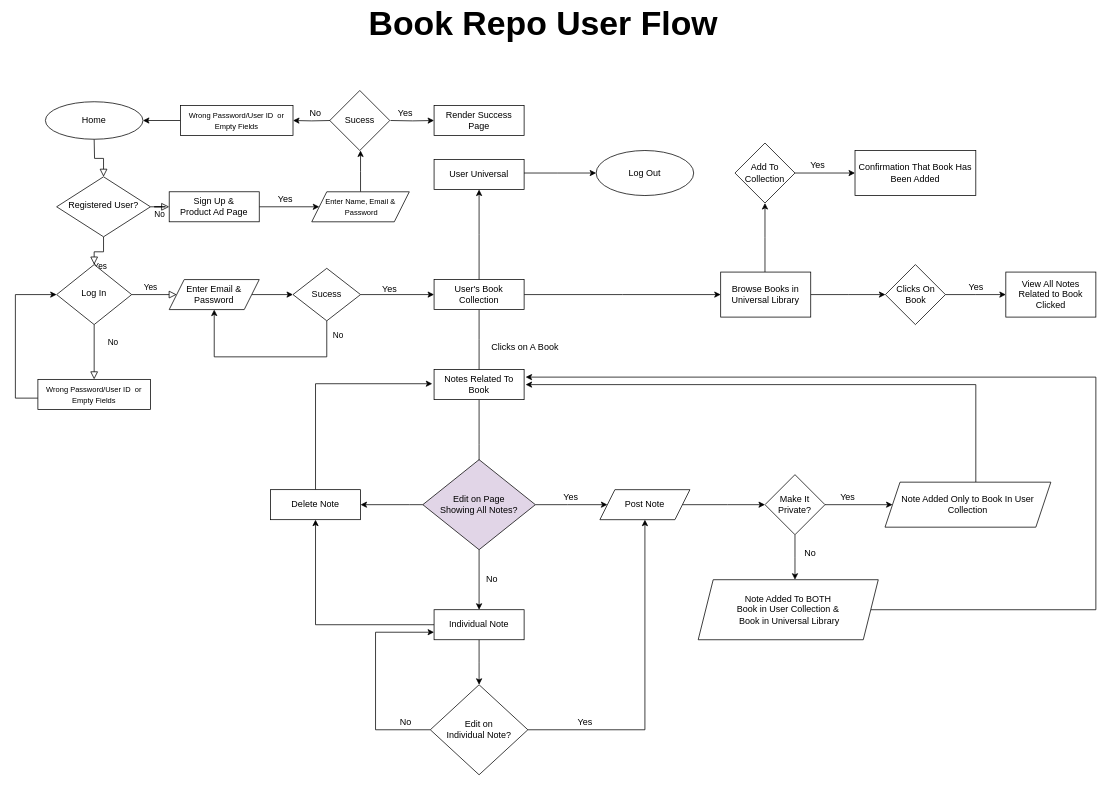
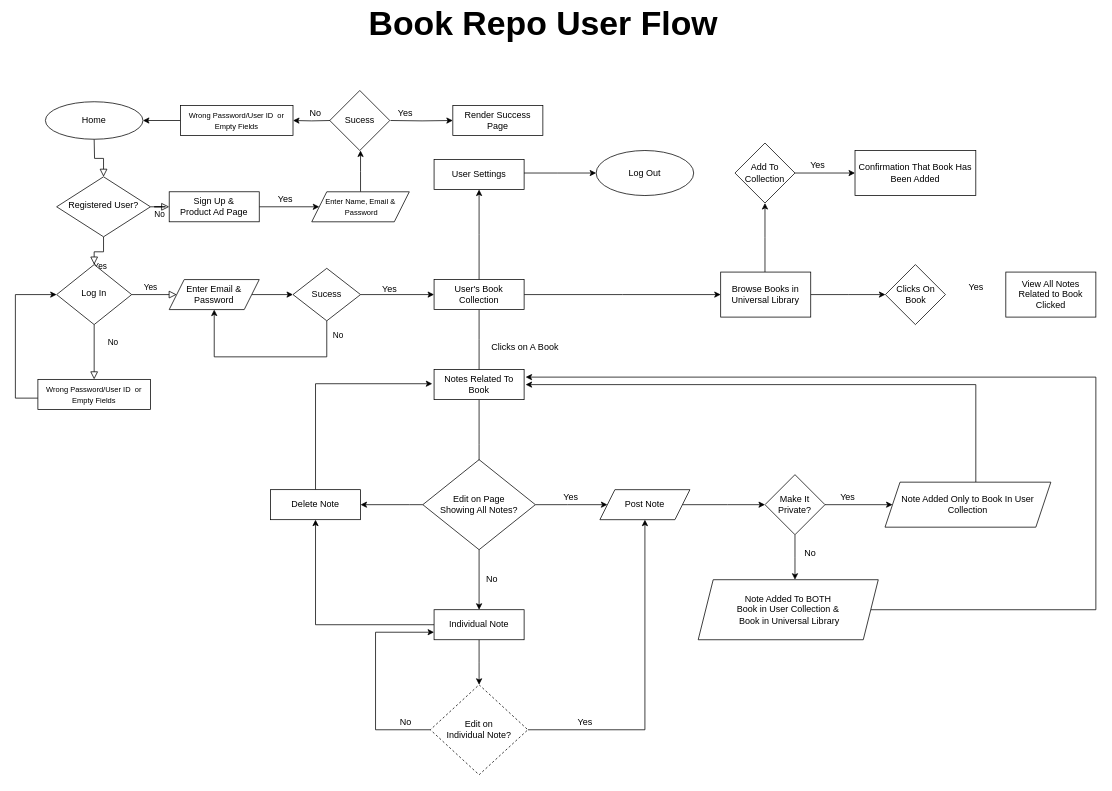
node "Render Success Page": moved (479, 120) -> (498, 120)
node "User Universal": label "User Universal" -> "User Settings"
edge "Clicks On Book" -> "View All Notes Related to Book Clicked": removed
node "Edit on Page Showing All Notes?": fillcolor #e1d5e7 -> #ffffff
node "Edit on Individual Note?": style solid -> dashed
